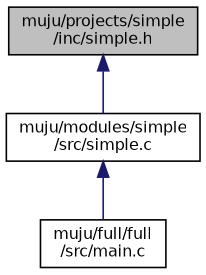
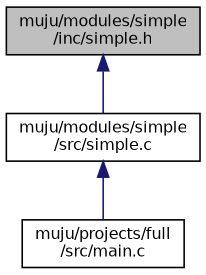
node "muju/projects/simple /inc/simple.h": label "muju/projects/simple /inc/simple.h" -> "muju/modules/simple /inc/simple.h"
node "muju/full/full /src/main.c": label "muju/full/full /src/main.c" -> "muju/projects/full /src/main.c"
